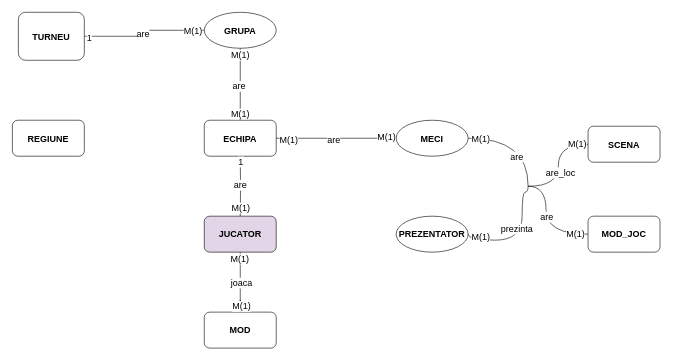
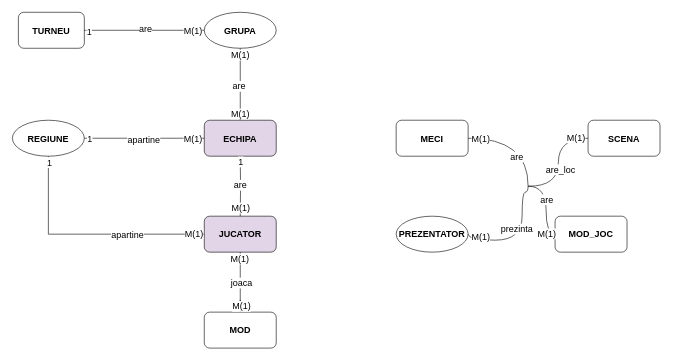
node "TURNEU": size 66x48 -> 66x36
node "REGIUNE": shape rounded rectangle -> ellipse
edge "REGIUNE" -- "ECHIPA": added, labels "1", "apartine", "M(1)"
node "ECHIPA": fillcolor #ffffff -> #e1d5e7
edge "ECHIPA" -- "MECI": removed, labels "M(1)", "are", "M(1)"
node "MECI": shape ellipse -> rounded rectangle
node "SCENA": moved (624, 144) -> (624, 138)
edge "REGIUNE" -- "JUCATOR": added, labels "1", "apartine", "M(1)"
node "MOD_JOC": moved (624, 234) -> (591, 234)
